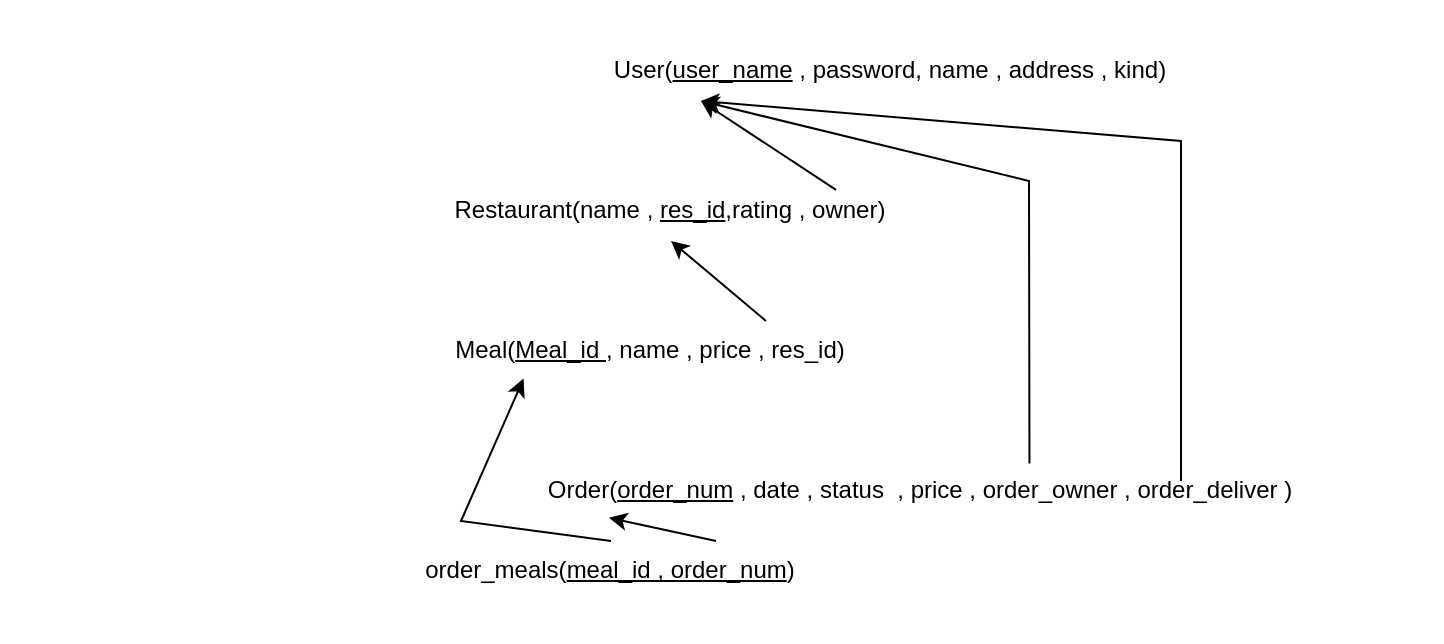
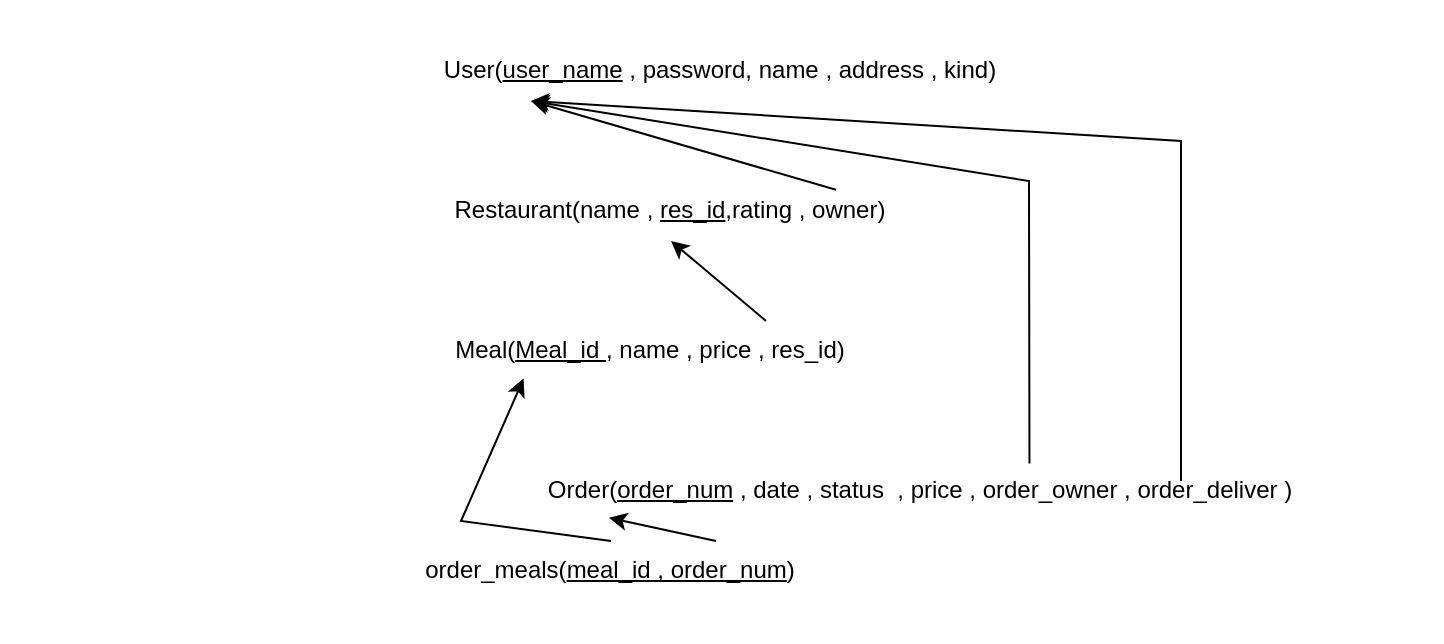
node "User(user_name , password, name , address , kind)": moved (891, 71) -> (721, 71)
